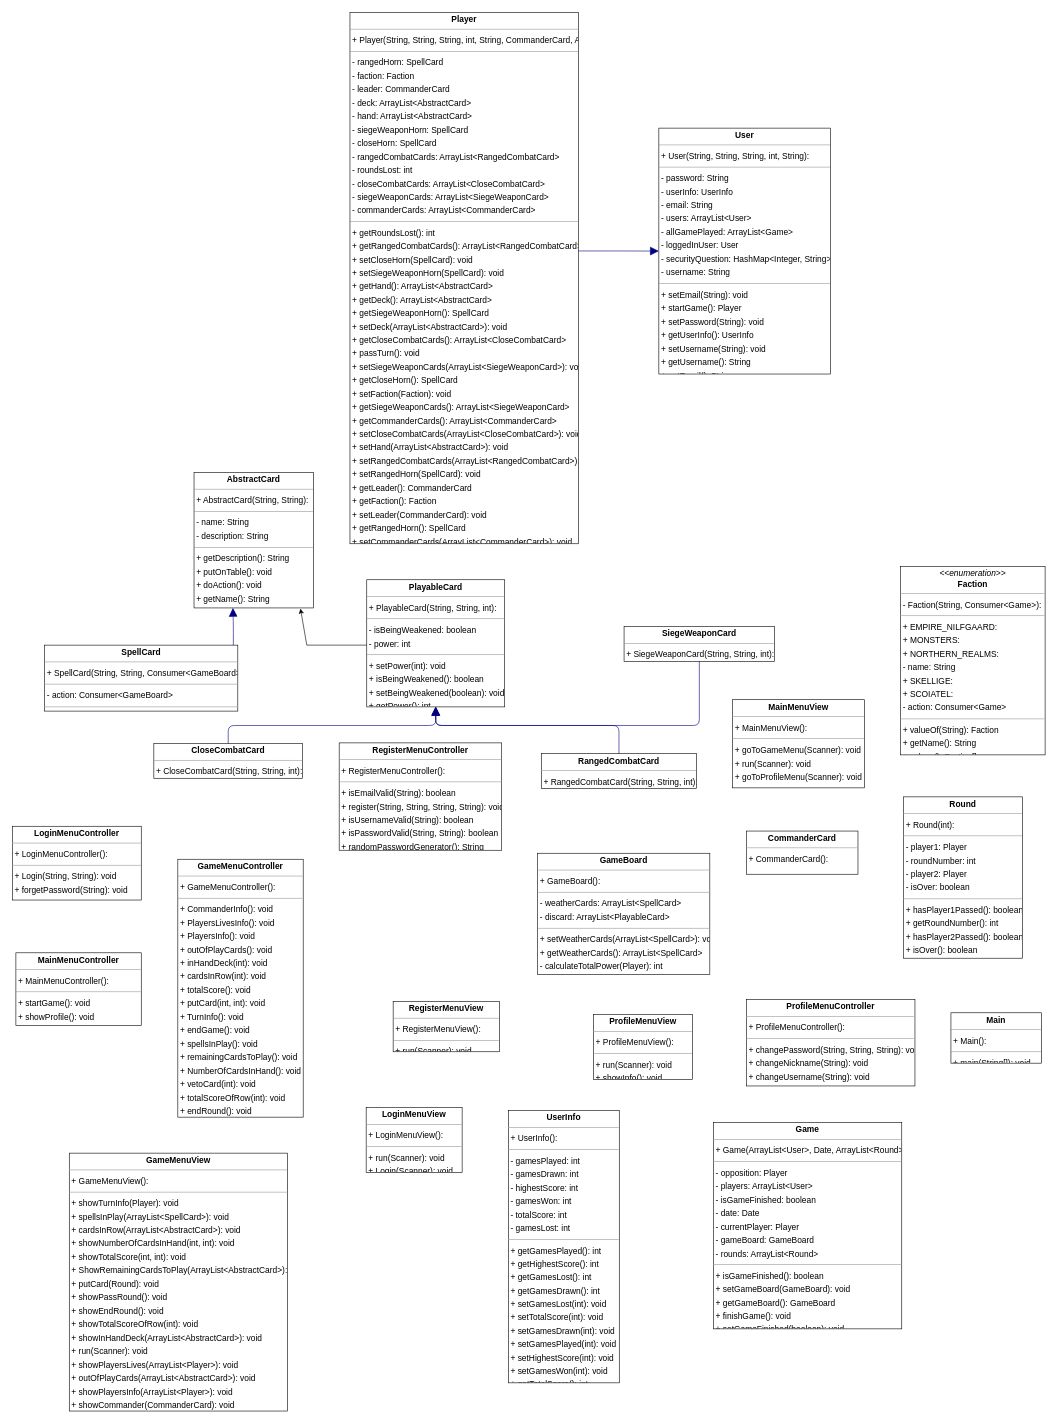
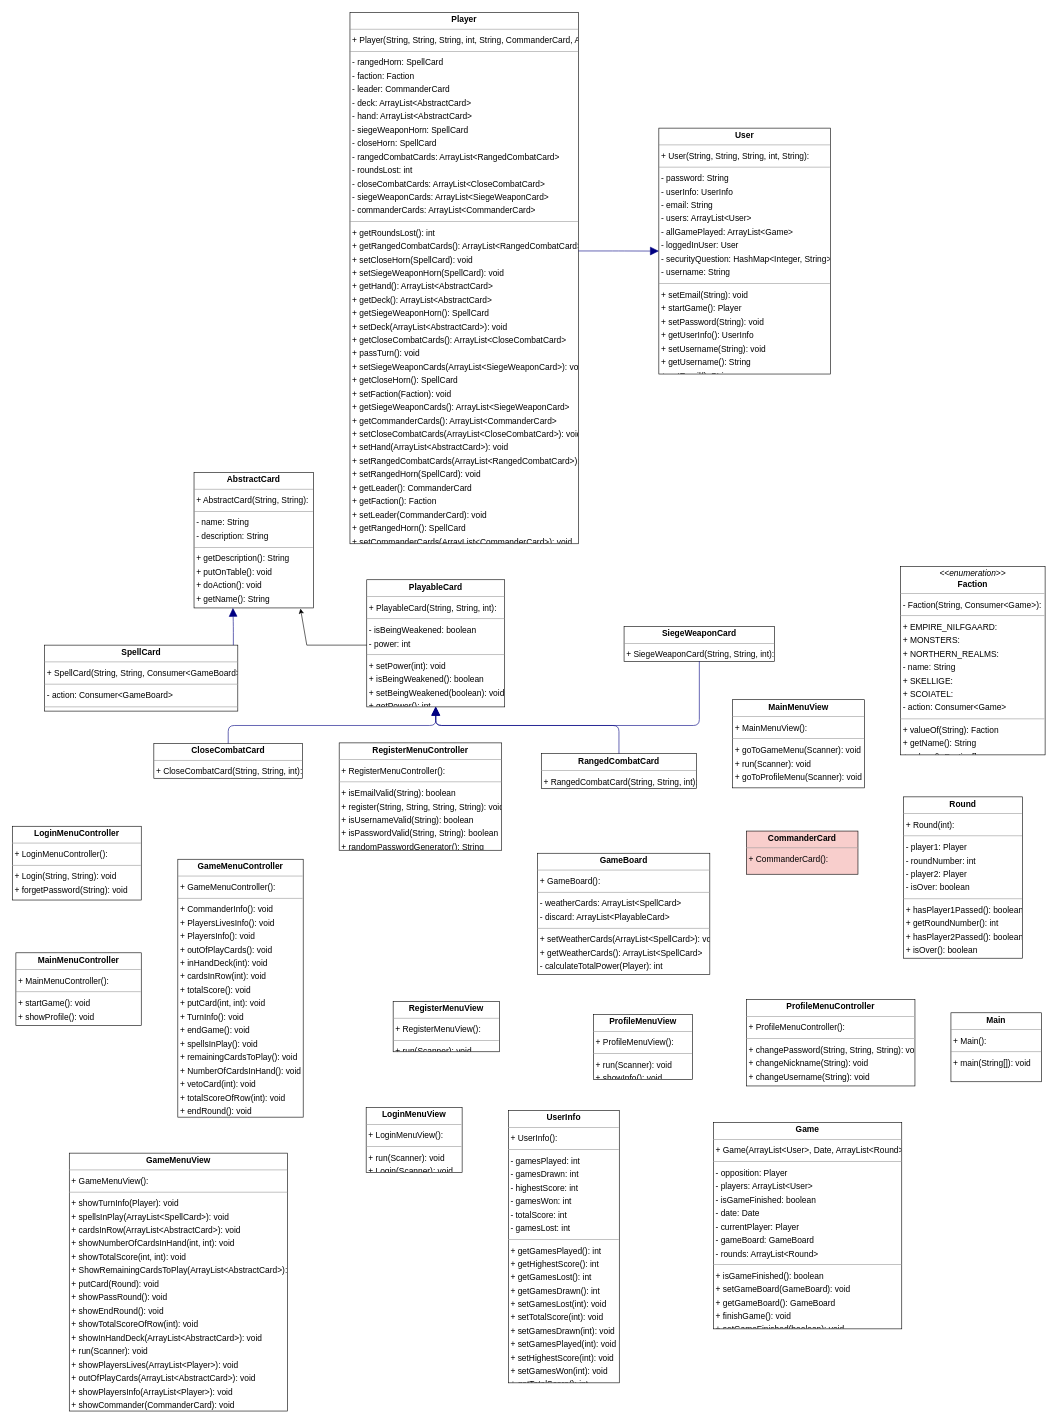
node "CommanderCard + CommanderCard():": fillcolor #ffffff -> #f8cecc
node "Main + Main(): + main(String[]): void": size 91x50 -> 91x69
